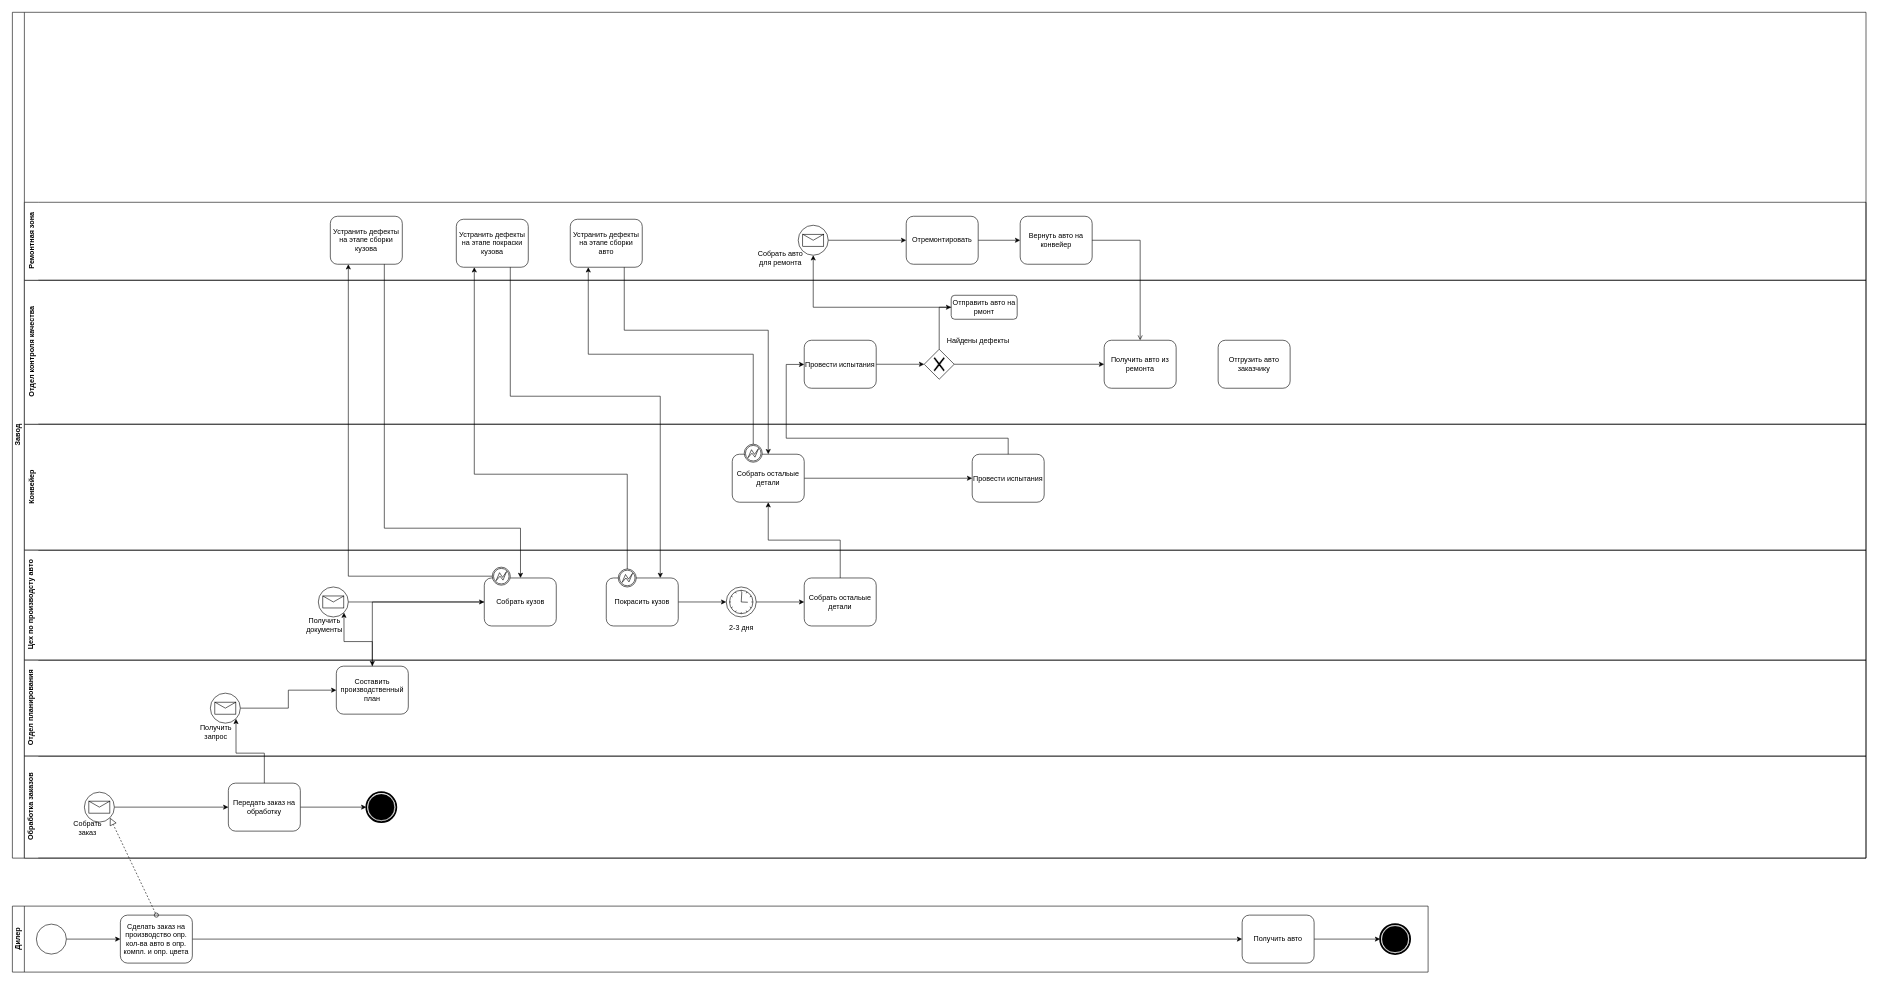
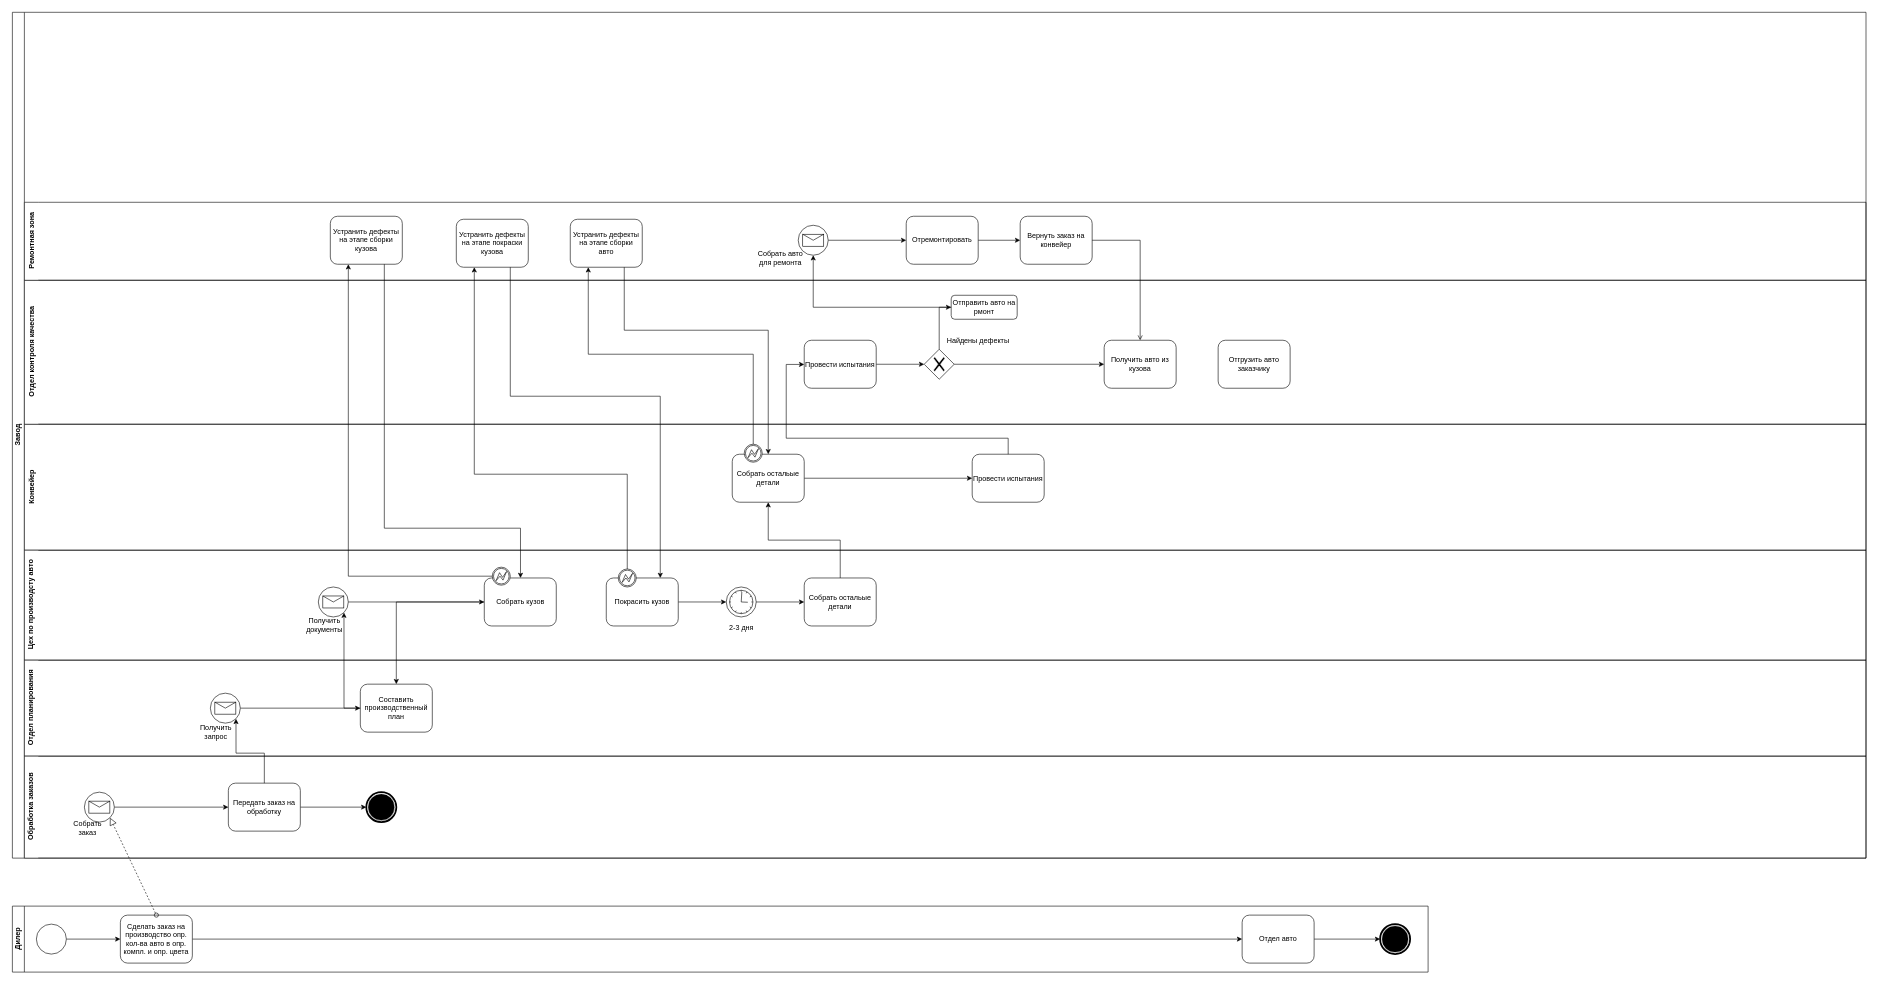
node "Вернуть авто на конвейер": label "Вернуть авто на конвейер" -> "Вернуть заказ на конвейер"
node "Получить авто из ремонта": label "Получить авто из ремонта" -> "Получить авто из кузова"
node "Составить производственный план": moved (372, 690) -> (396, 708)
node "Получить авто": label "Получить авто" -> "Отдел авто"
